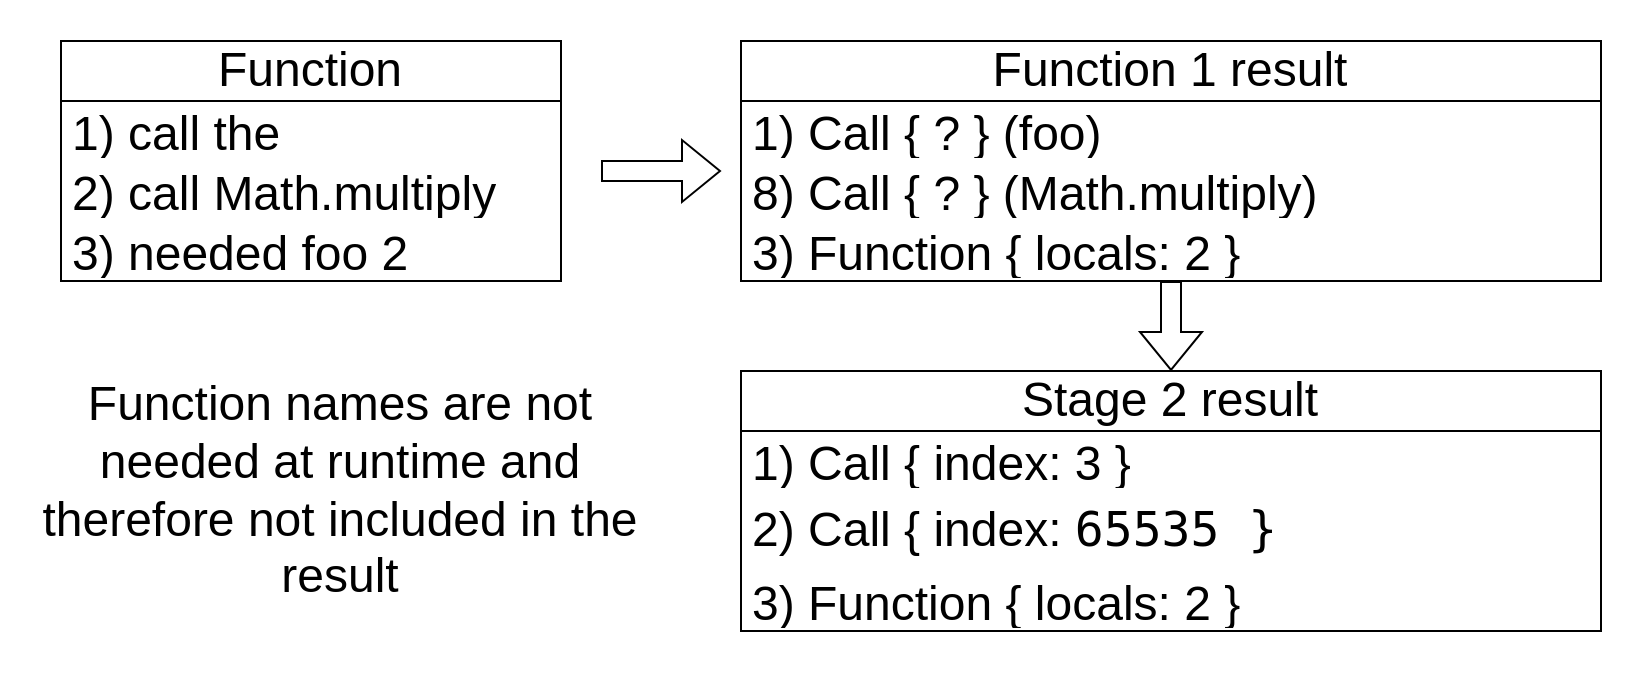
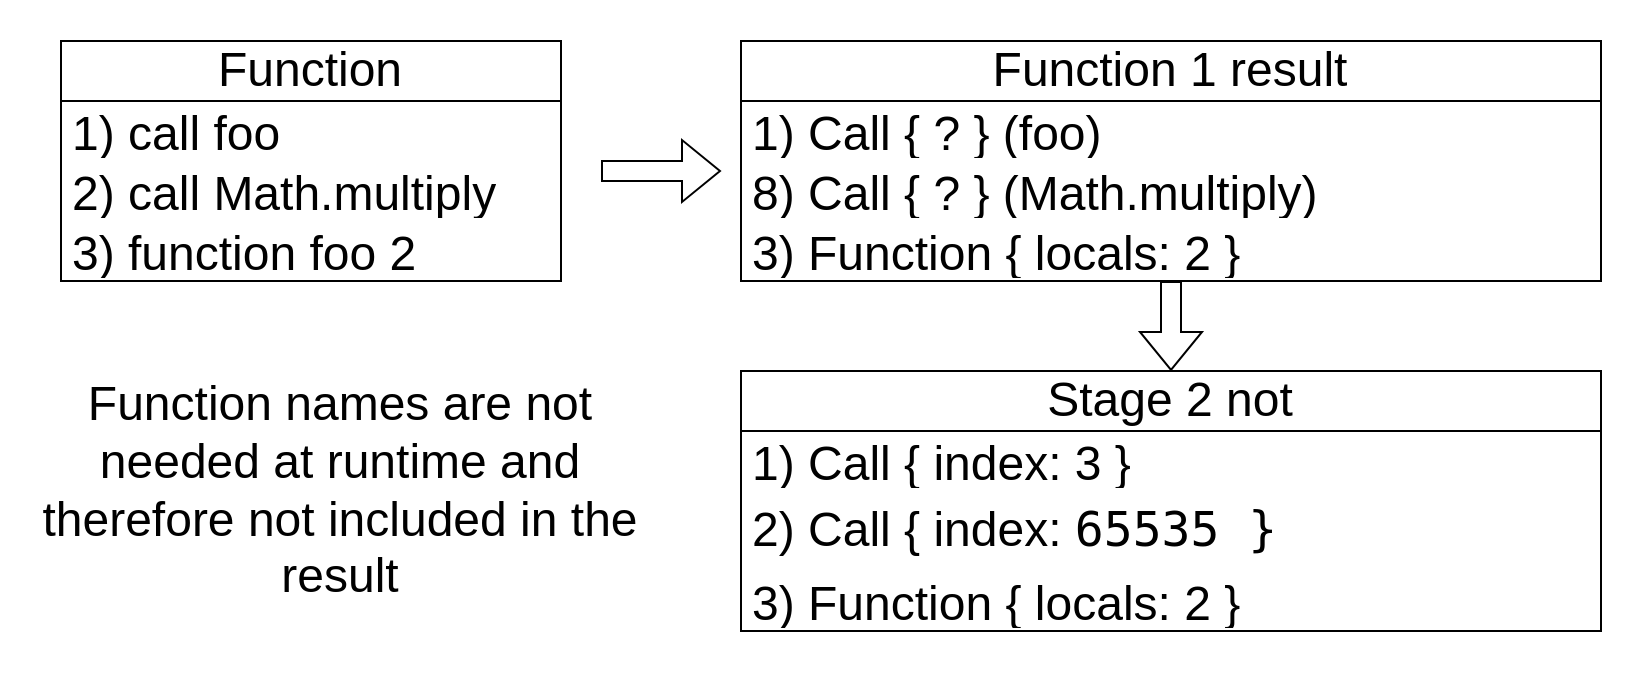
node "1) call the": label "1) call the" -> "1) call foo"
node "3) needed foo 2": label "3) needed foo 2" -> "3) function foo 2"
node "Stage 2 result": label "Stage 2 result" -> "Stage 2 not"
